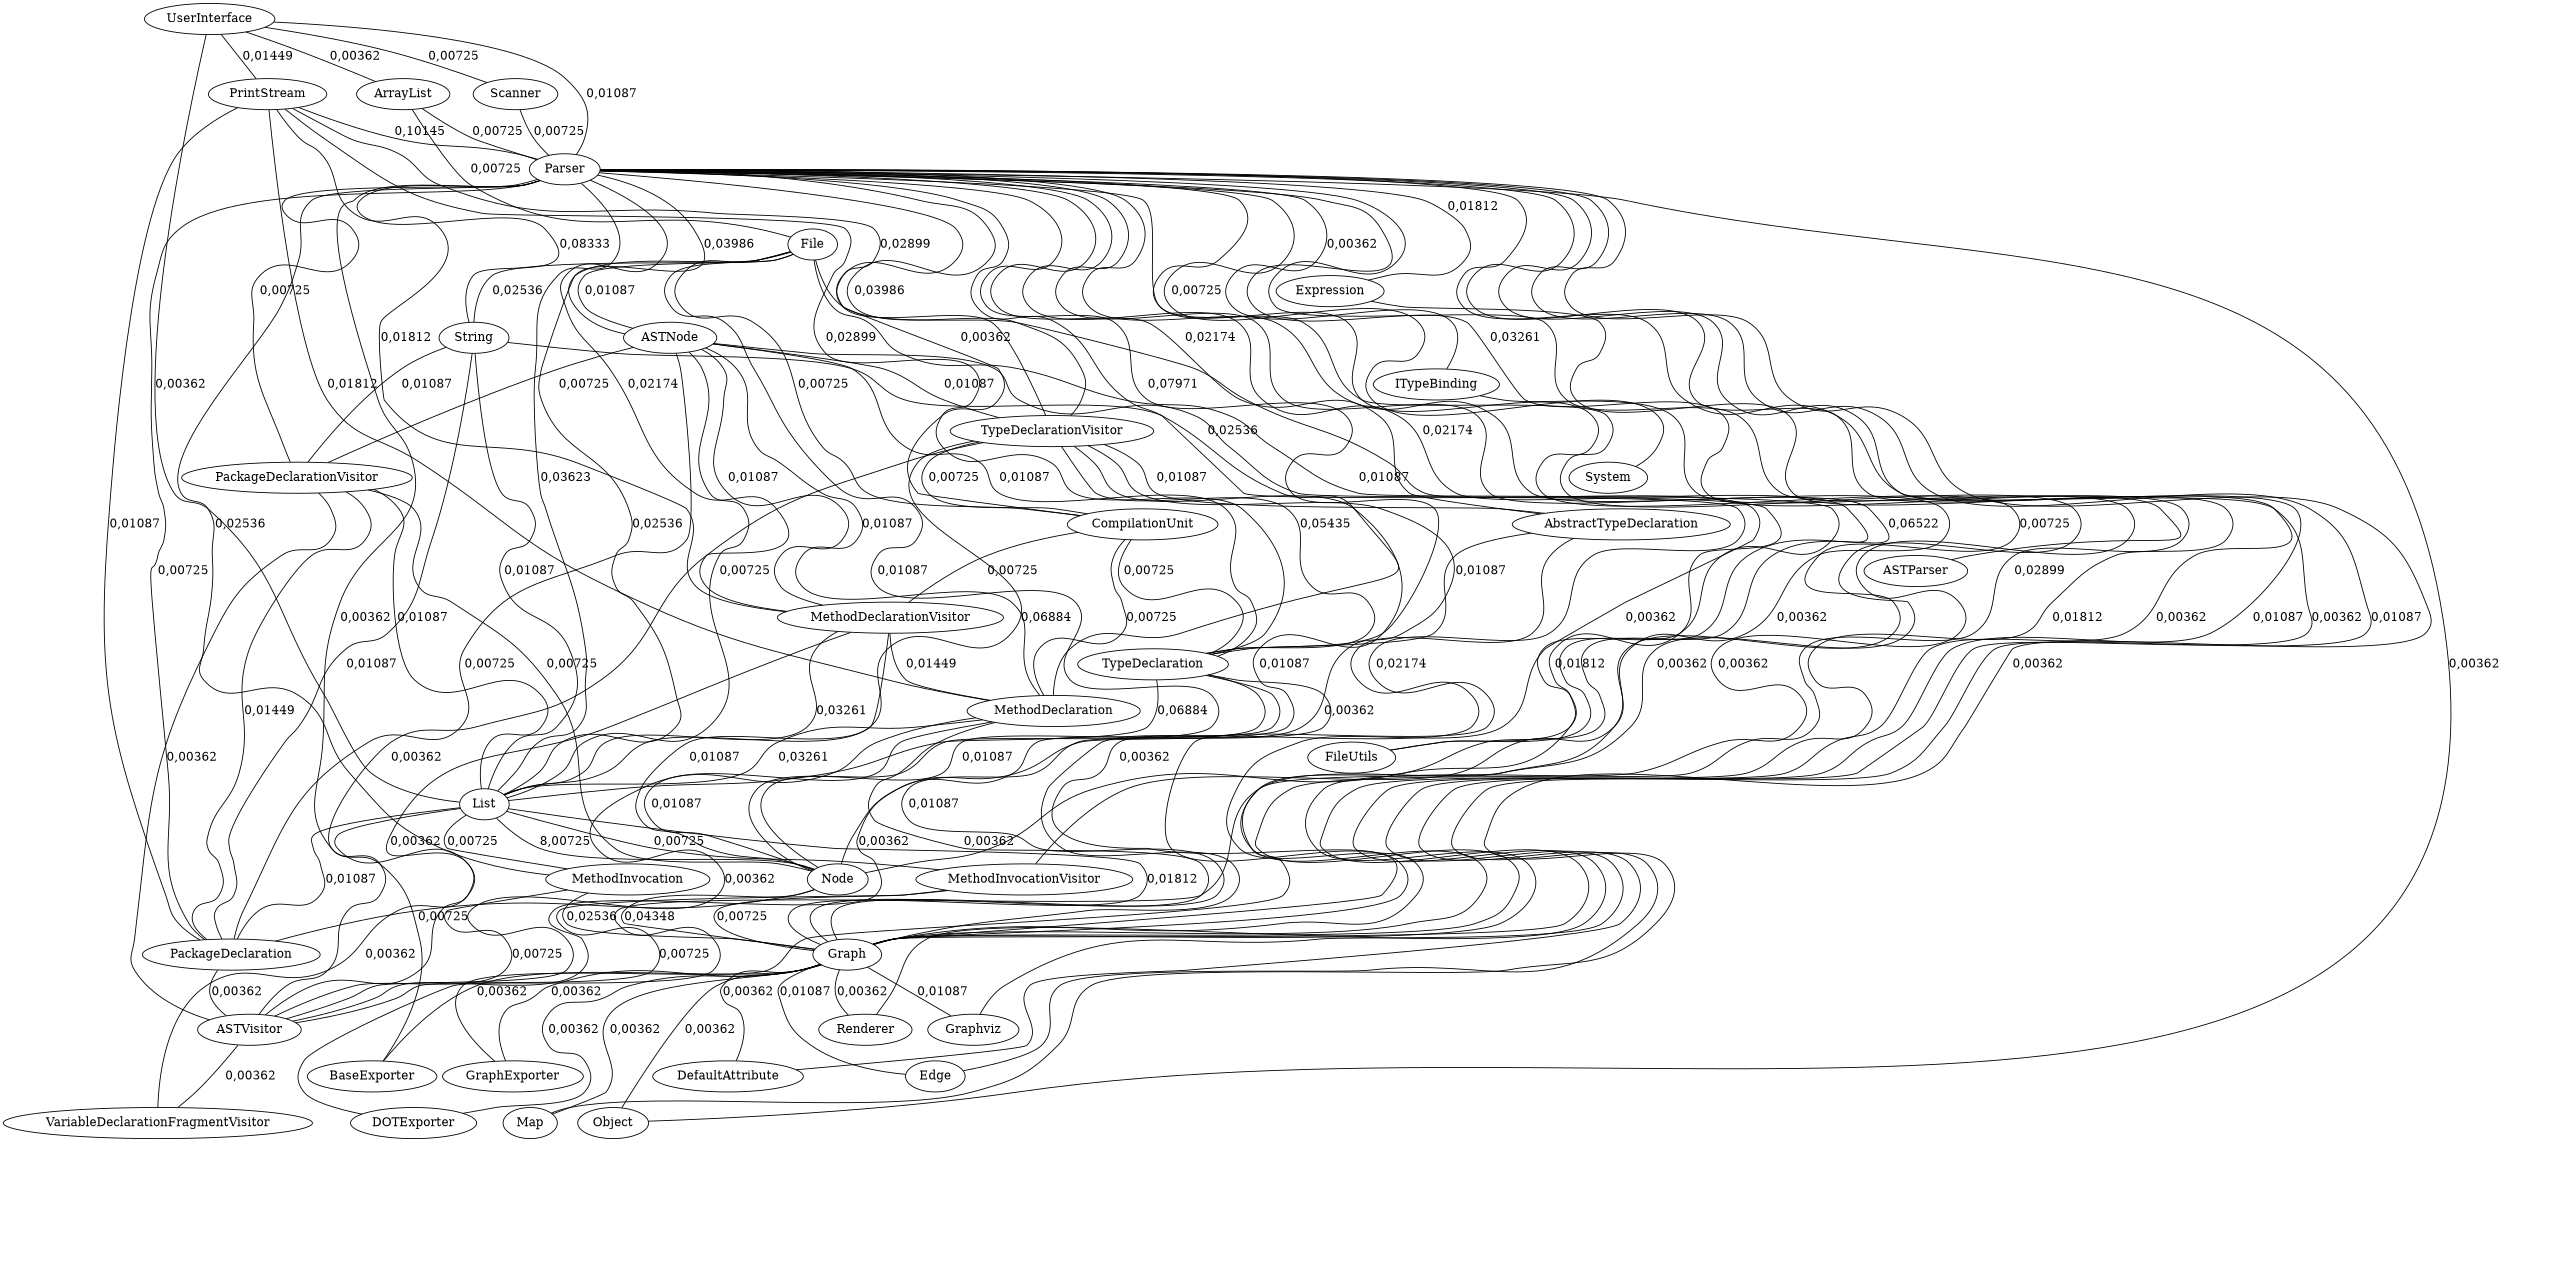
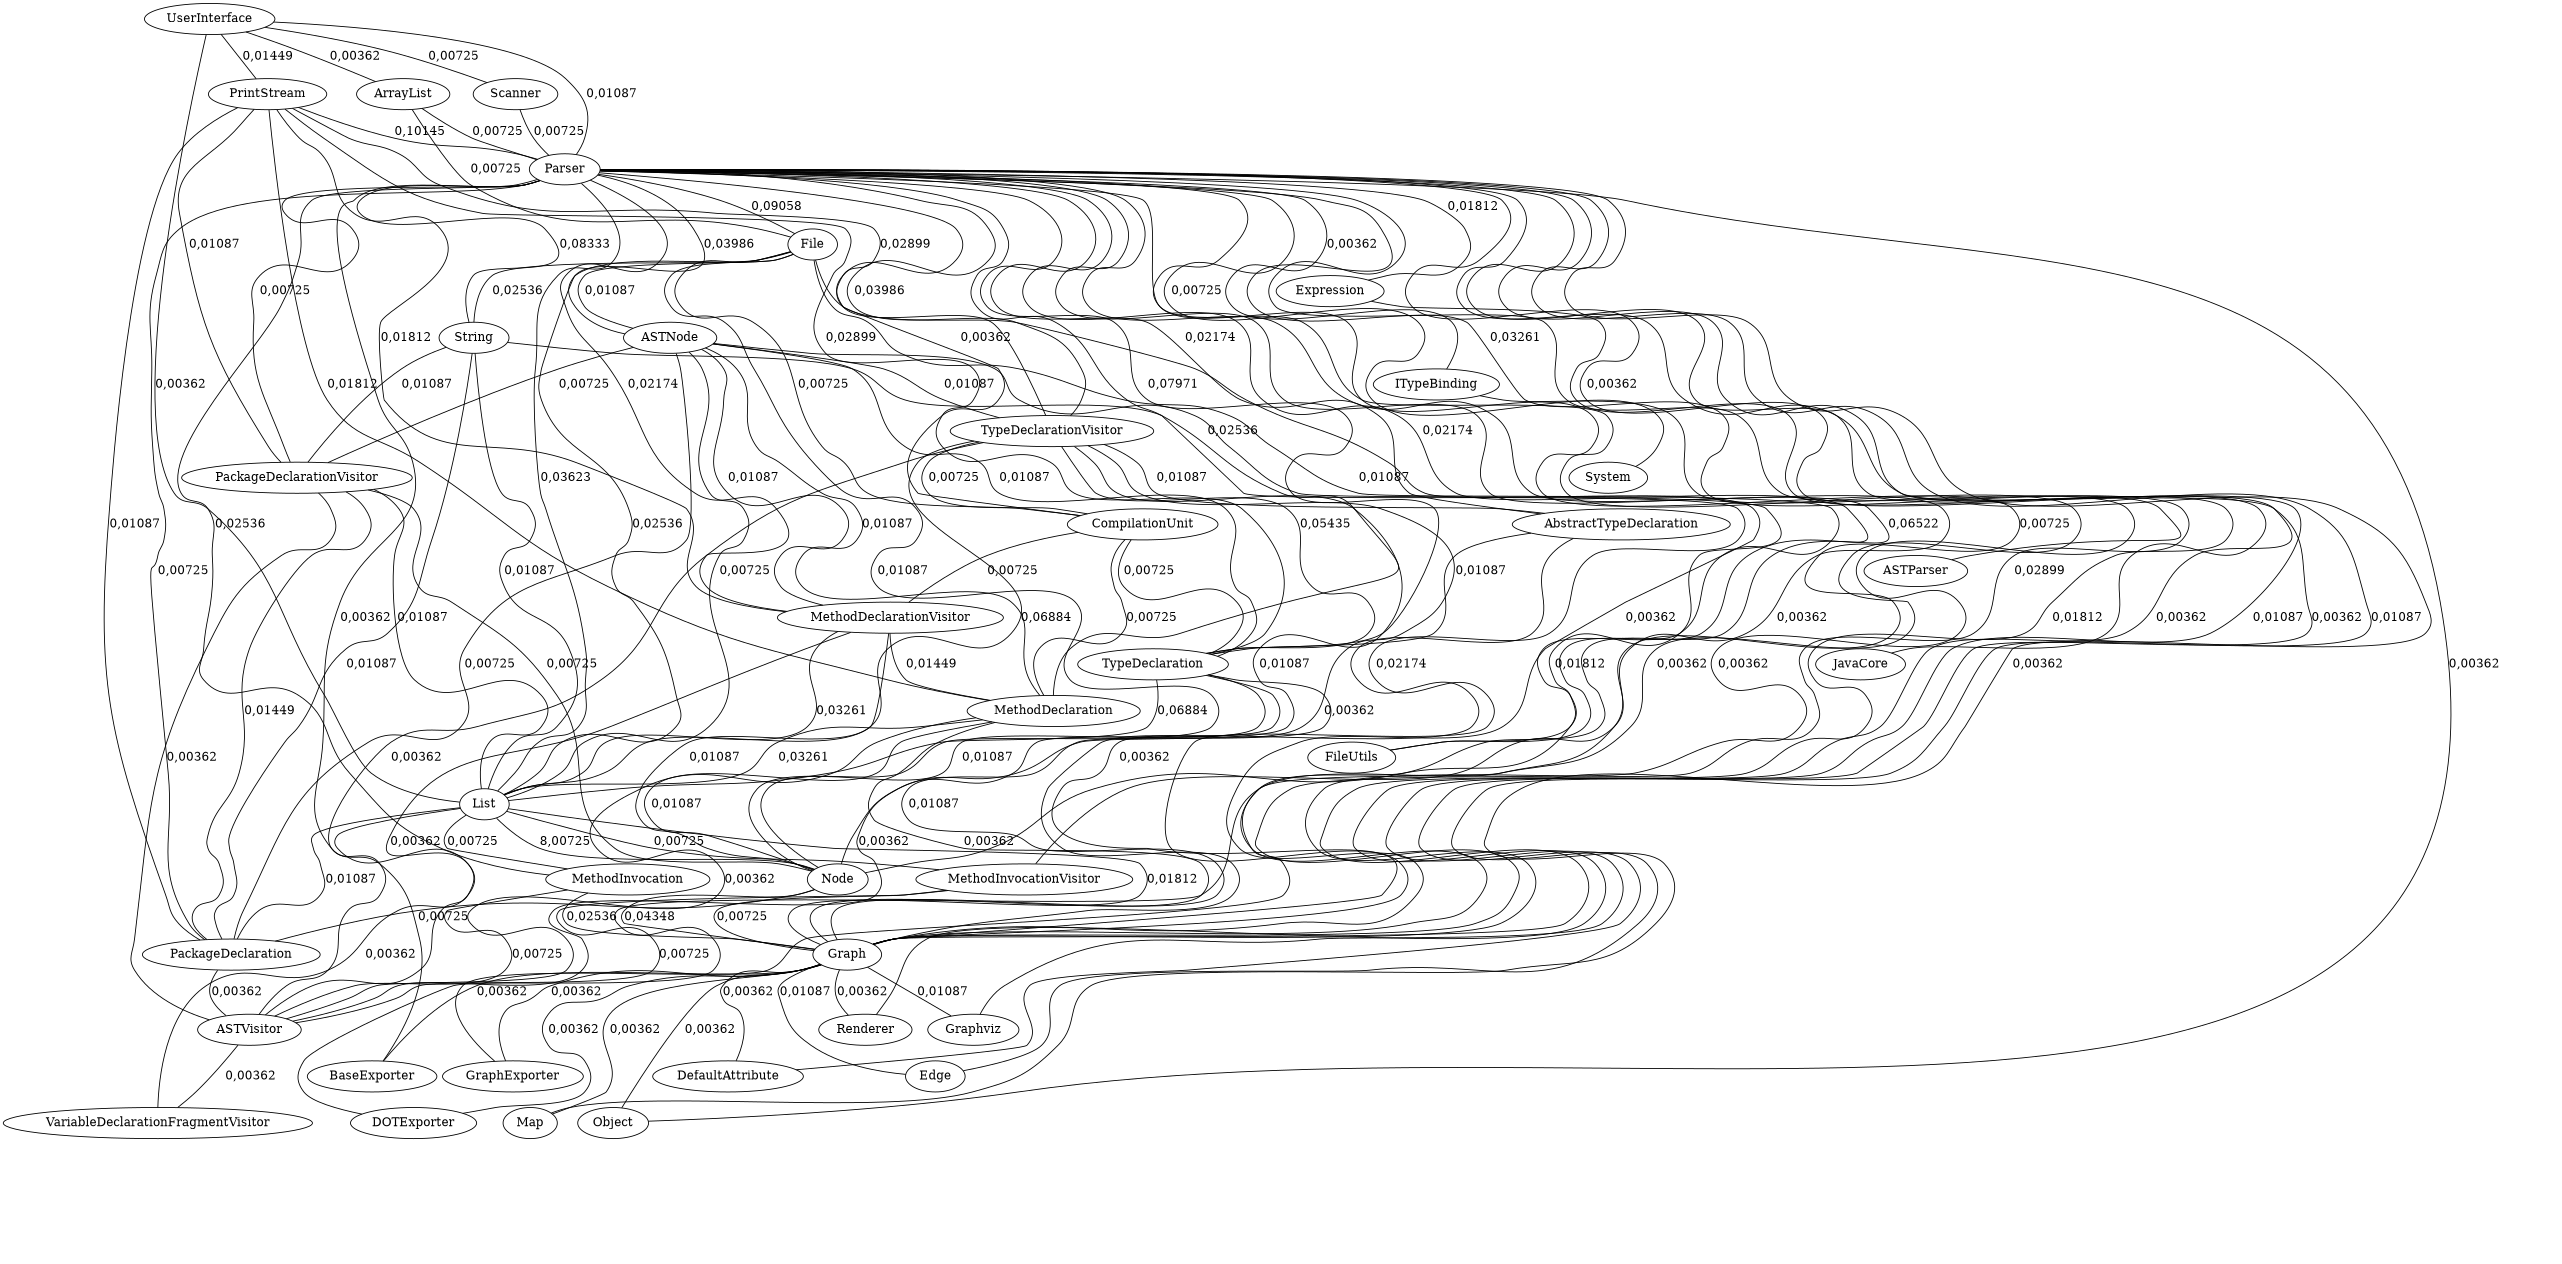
edge "Parser" -- "File": added, label "0,09058"
edge "PrintStream" -- "PackageDeclarationVisitor": added, label "0,01087"
node "JavaCore": added
